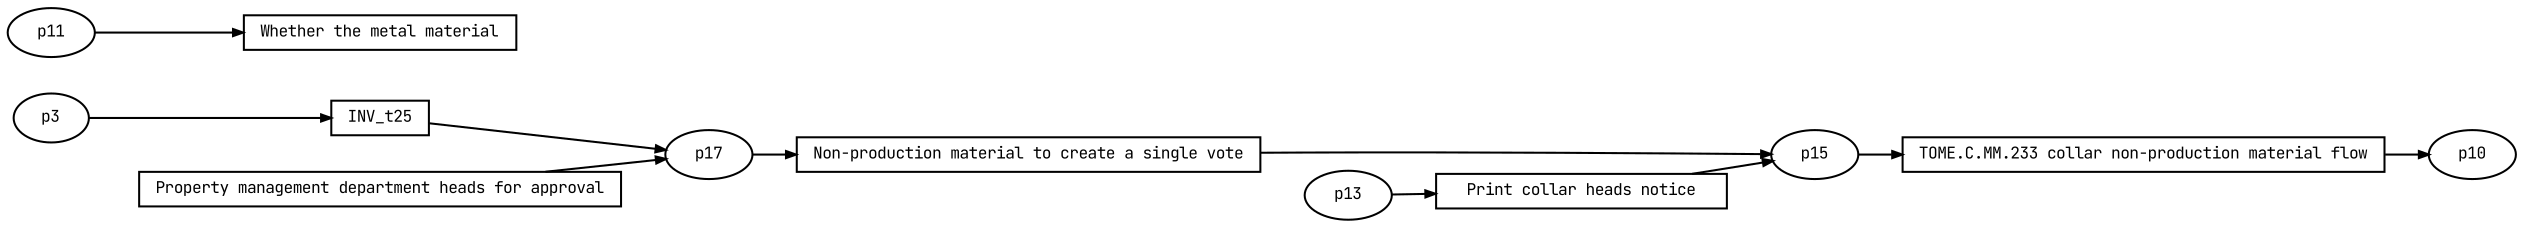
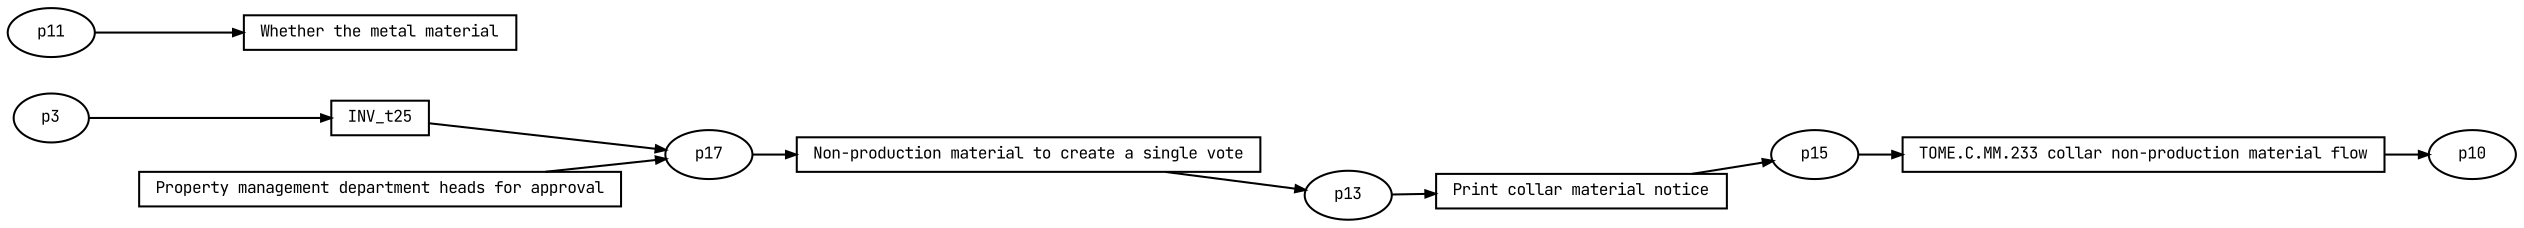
edge "Non-production material to create a single vote" -> "p15": now "Non-production material to create a single vote" -> "p13"
node "Print collar heads notice": label "Print collar heads notice" -> "Print collar material notice"
